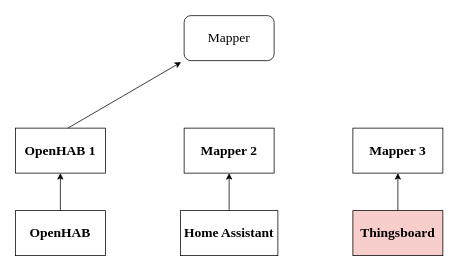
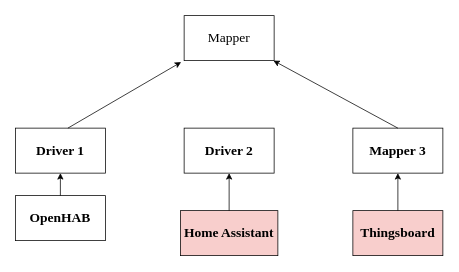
node "Mapper": shape rounded rectangle -> rectangle
edge "Mapper 3" -> "Mapper": added
node "OpenHAB 1": label "OpenHAB 1" -> "Driver 1"
node "Mapper 2": label "Mapper 2" -> "Driver 2"
node "OpenHAB": moved (60, 233) -> (60, 218)
node "Home Assistant": fillcolor #ffffff -> #f8cecc
